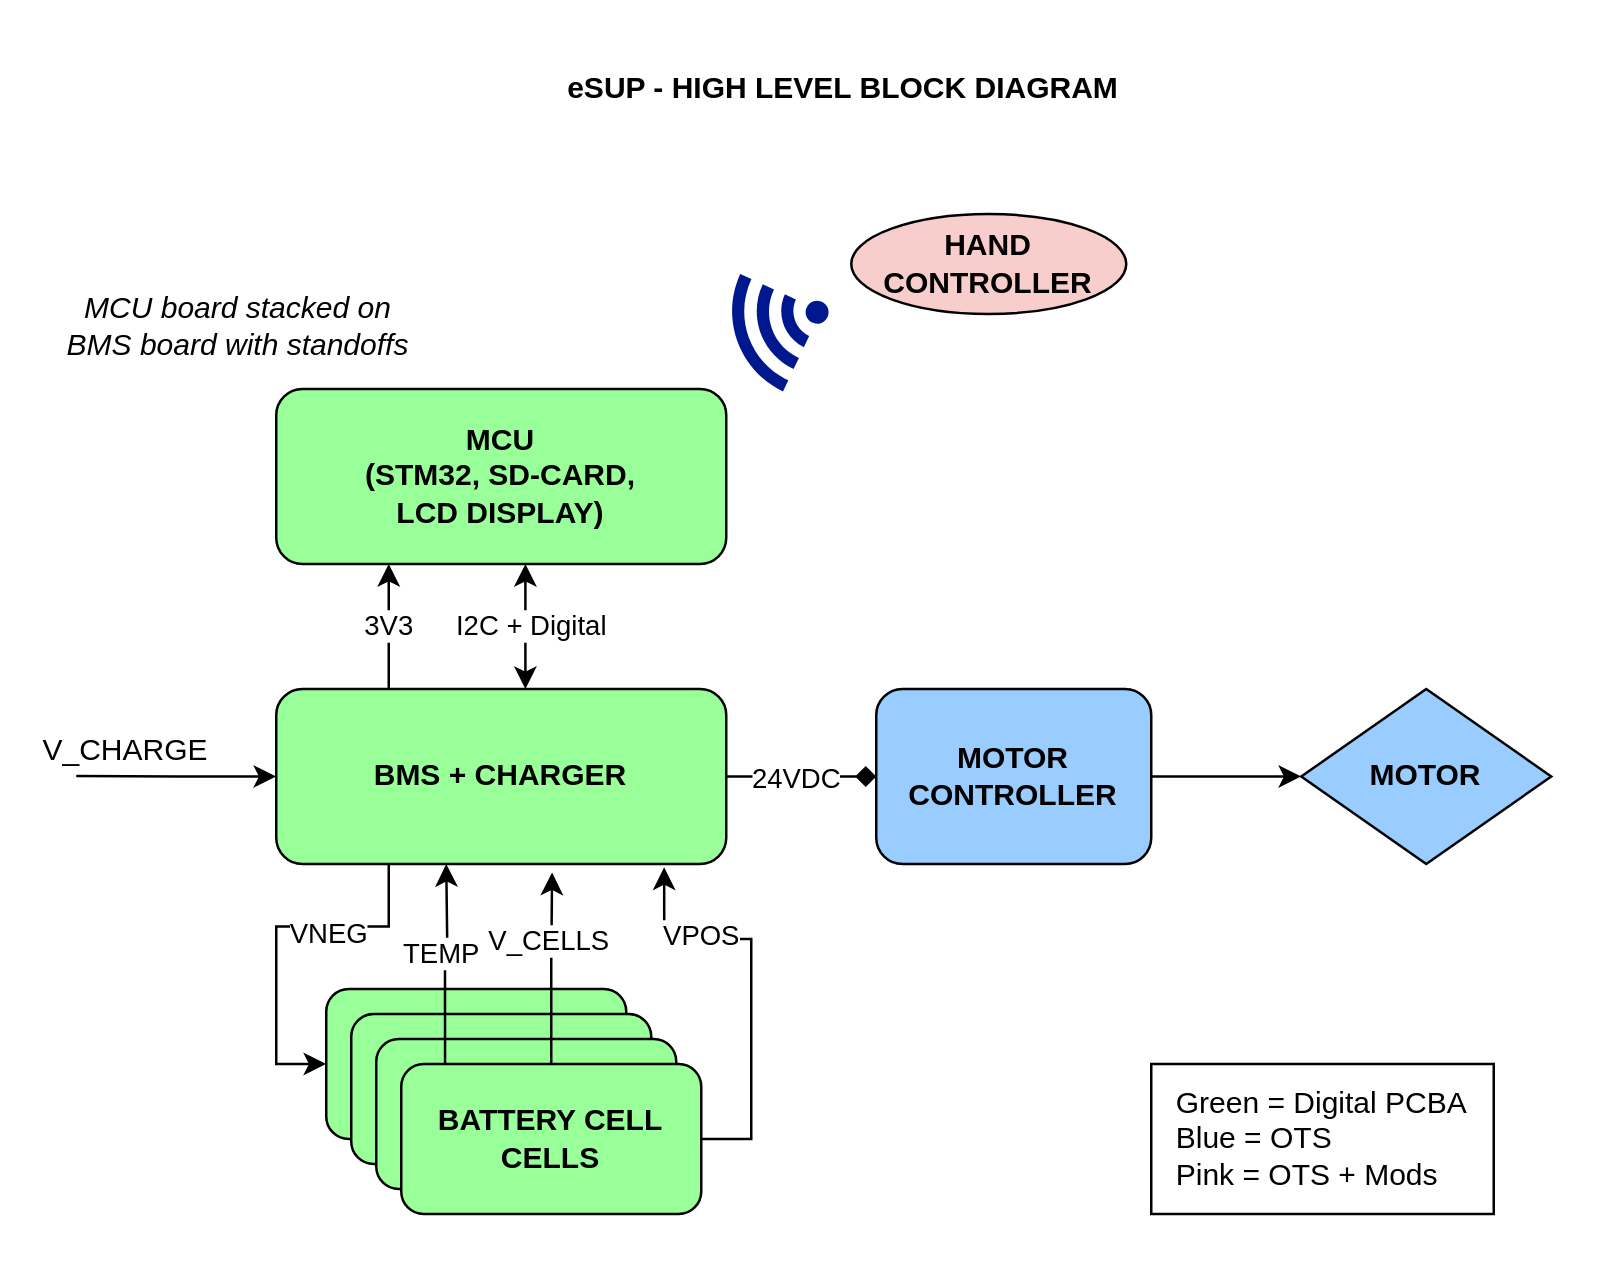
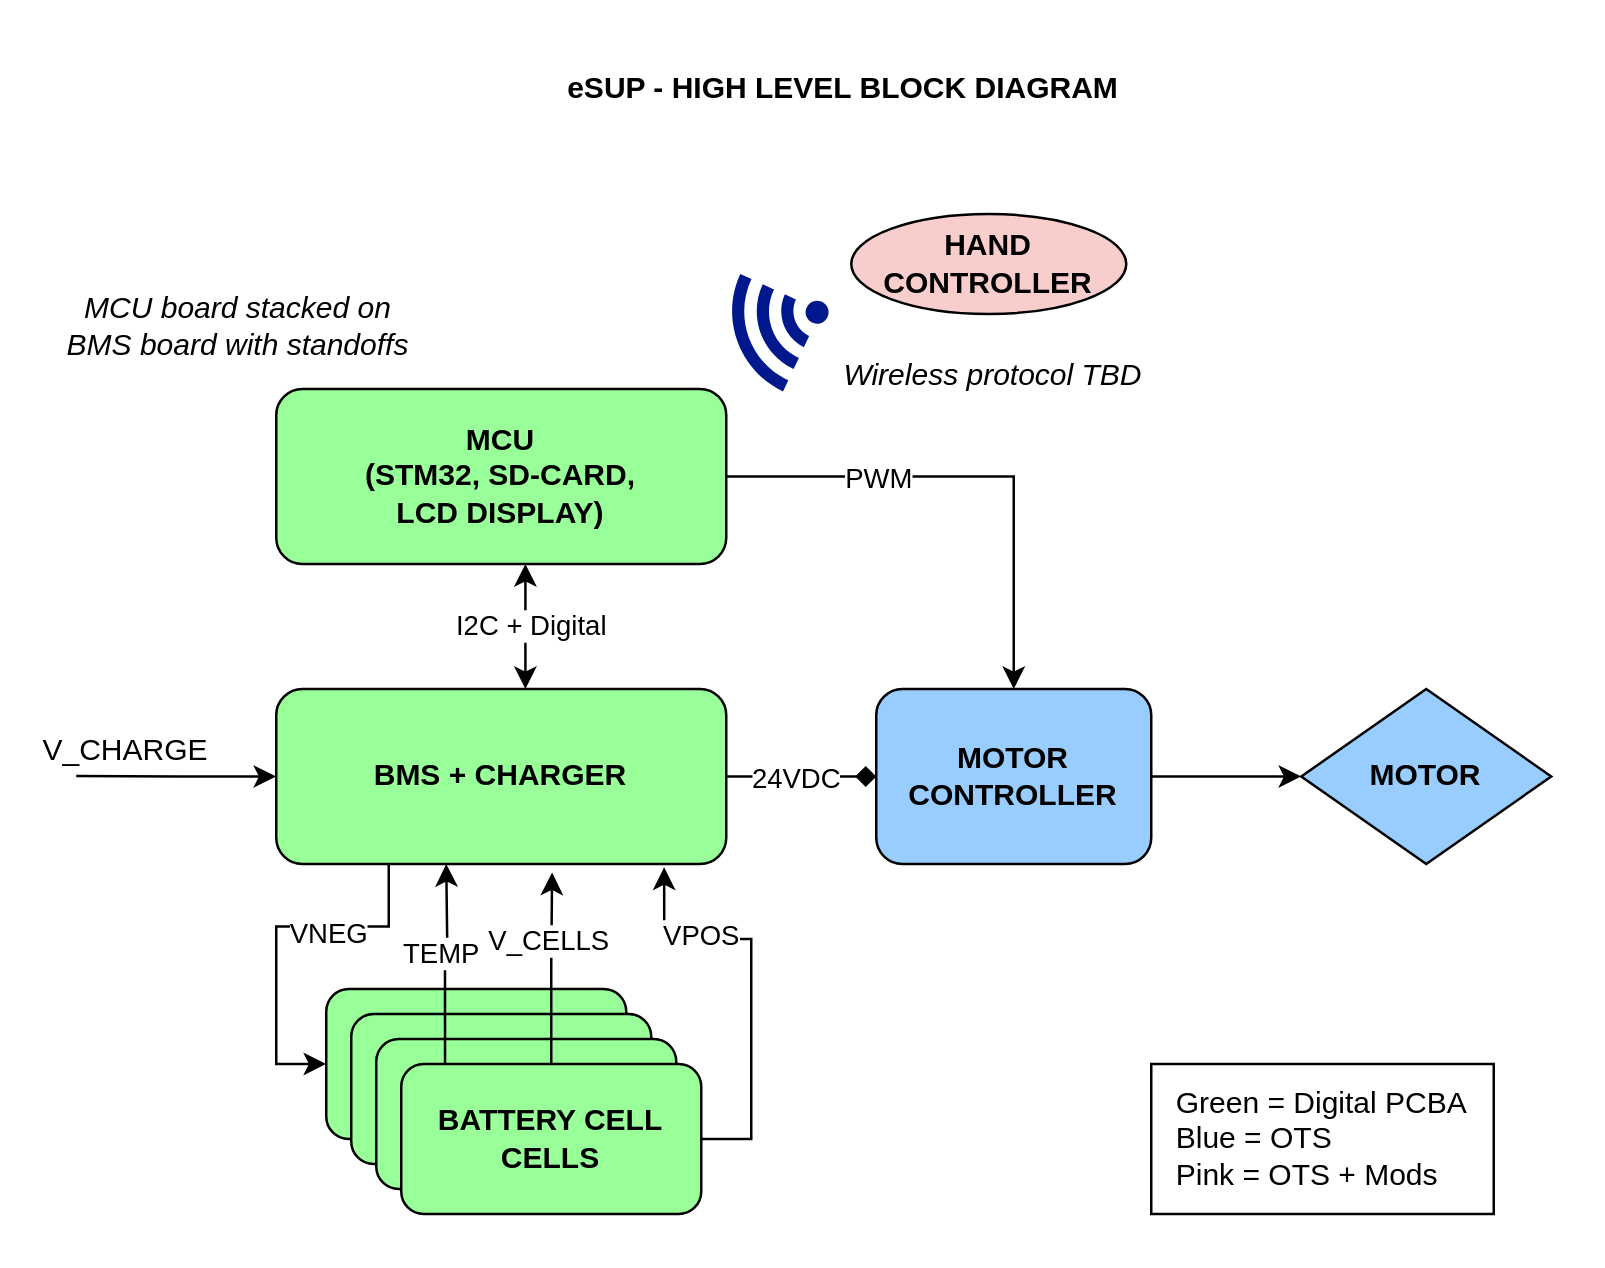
node "Wireless protocol TBD": added
edge "MCU (STM32, SD-CARD, LCD DISPLAY)" -> "MOTOR CONTROLLER": added, label "PWM"
edge "BMS + CHARGER" -> "MCU (STM32, SD-CARD, LCD DISPLAY)": removed, label "3V3"
